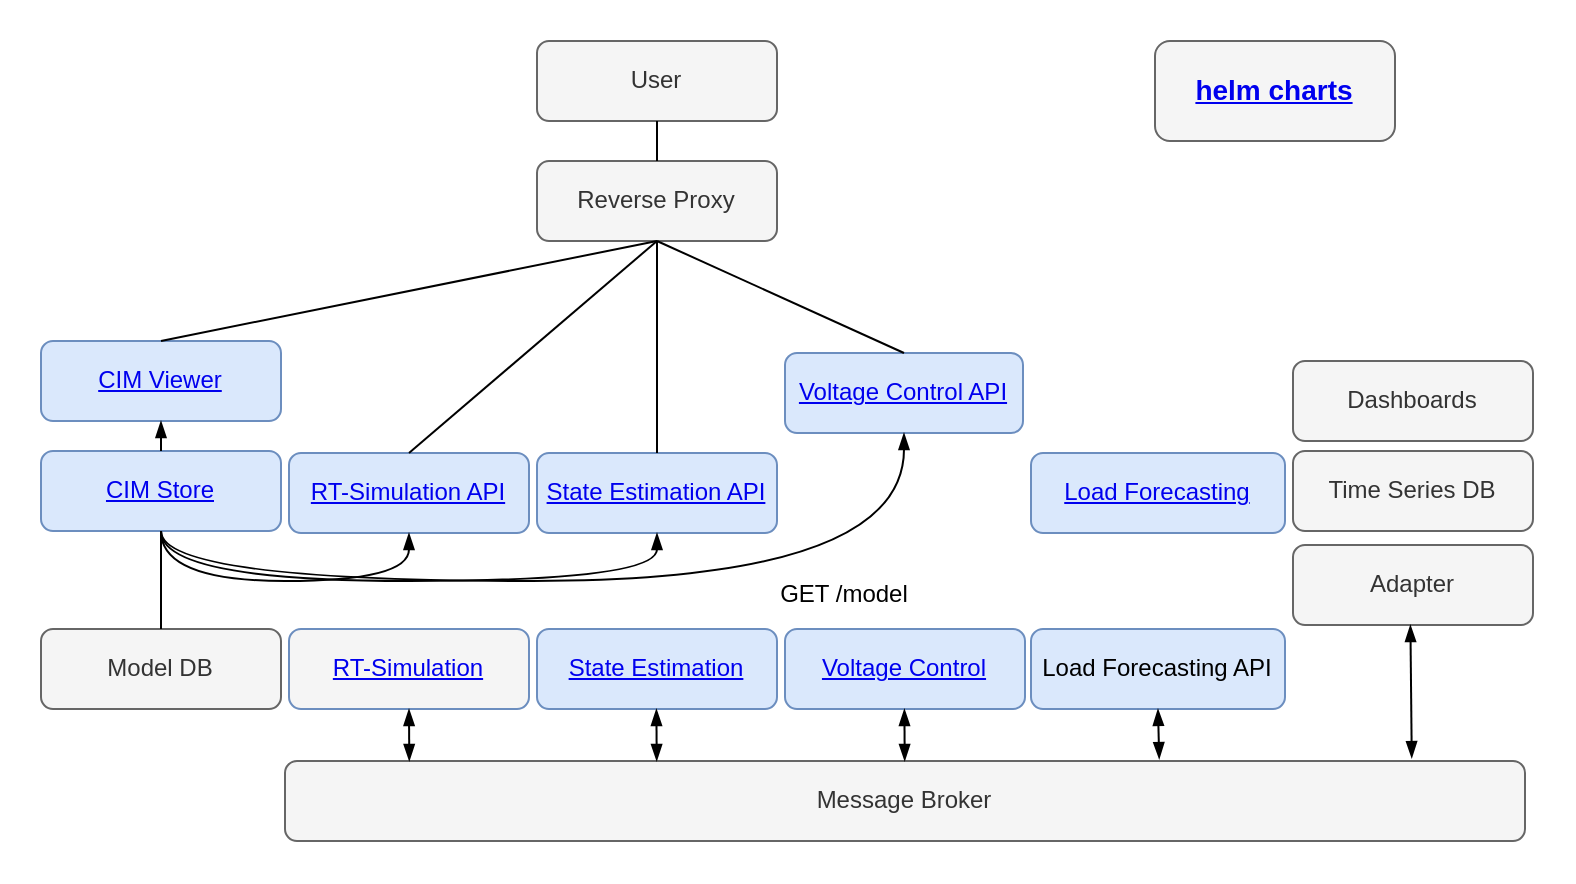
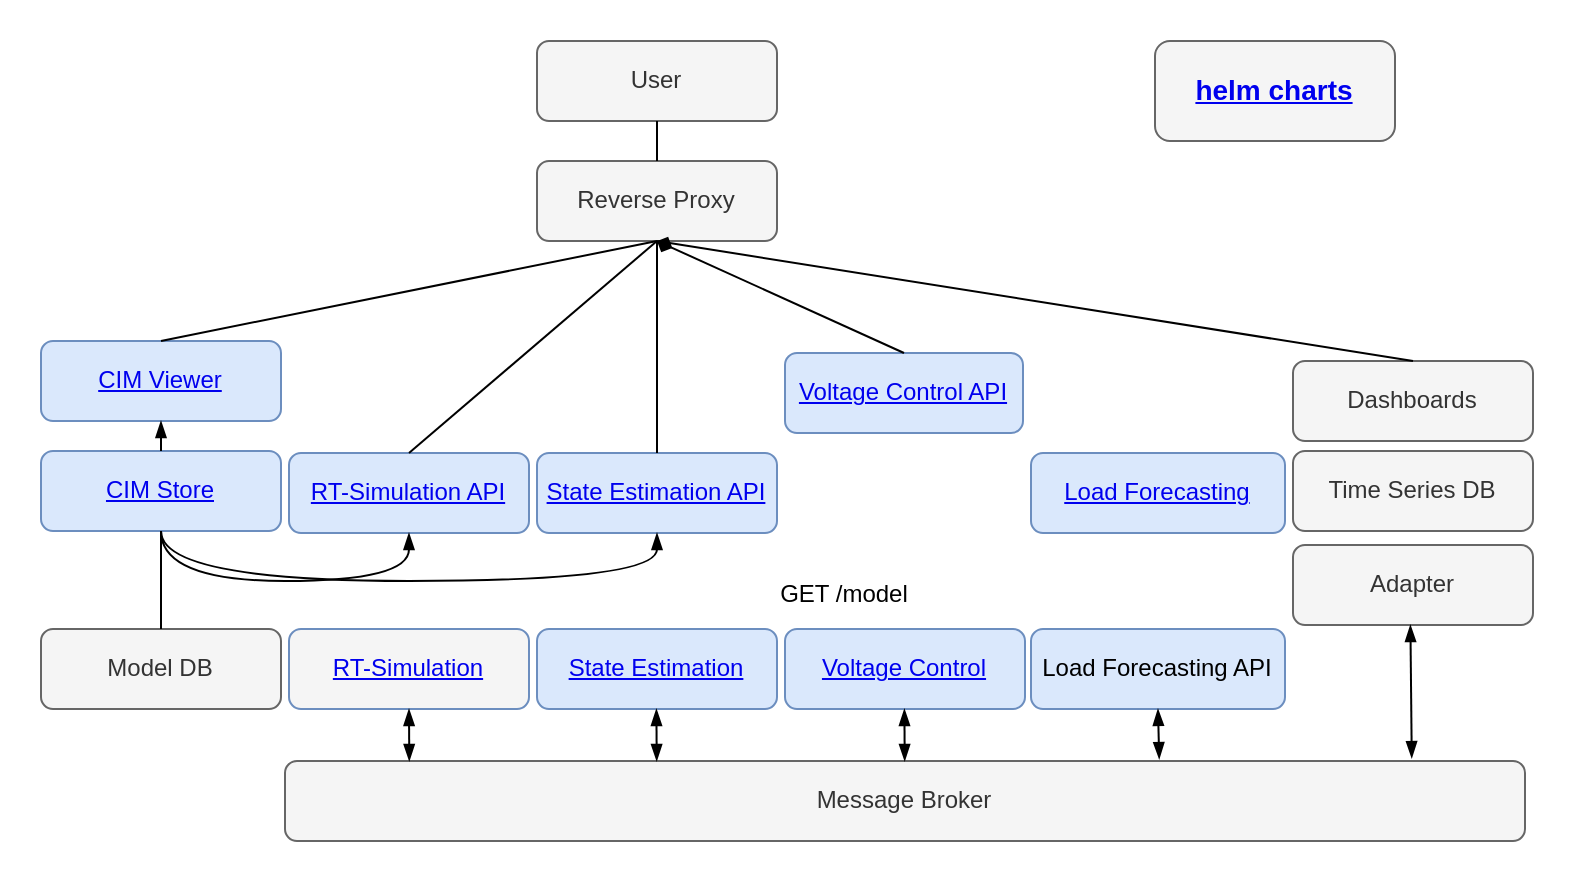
edge "Reverse Proxy" -- "Voltage Control API": arrowhead none -> diamond
edge "Reverse Proxy" -- "Dashboards": added
edge "CIM Store" -> "Voltage Control API": removed
